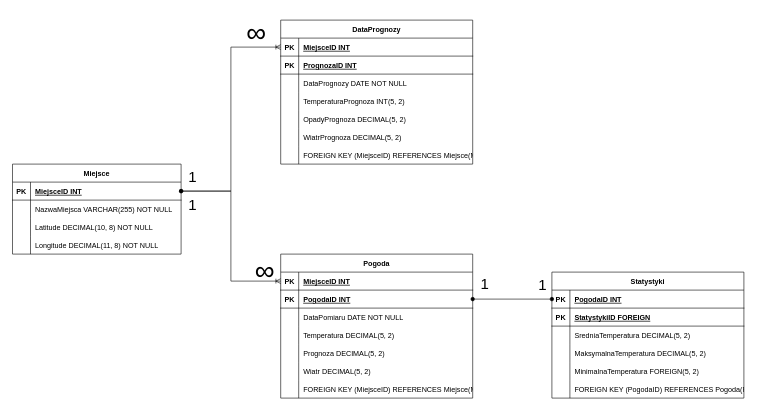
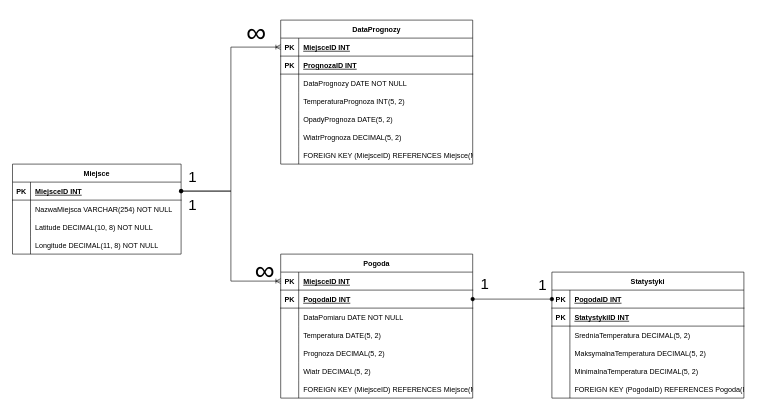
node "OpadyPrognoza DECIMAL(5, 2)": label "OpadyPrognoza DECIMAL(5, 2)" -> "OpadyPrognoza DATE(5, 2)"
node "NazwaMiejsca VARCHAR(255) NOT NULL": label "NazwaMiejsca VARCHAR(255) NOT NULL" -> "NazwaMiejsca VARCHAR(254) NOT NULL"
node "StatystykiID FOREIGN": label "StatystykiID FOREIGN" -> "StatystykiID INT"
node "Temperatura DECIMAL(5, 2)": label "Temperatura DECIMAL(5, 2)" -> "Temperatura DATE(5, 2)"
node "MinimalnaTemperatura FOREIGN(5, 2)": label "MinimalnaTemperatura FOREIGN(5, 2)" -> "MinimalnaTemperatura DECIMAL(5, 2)"
